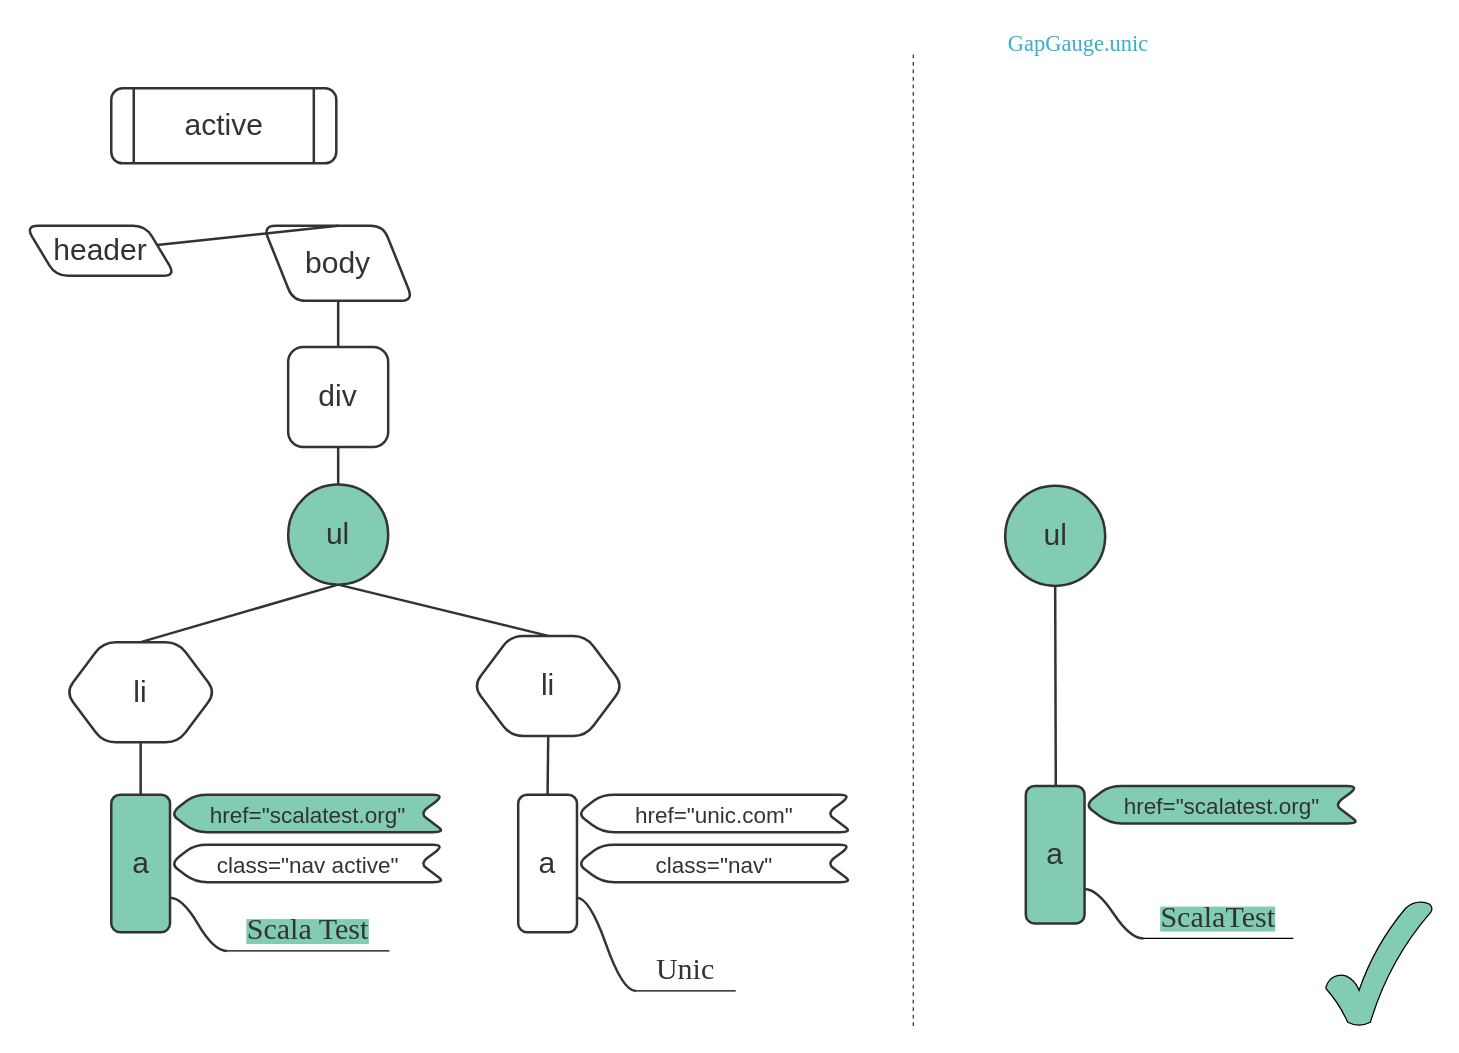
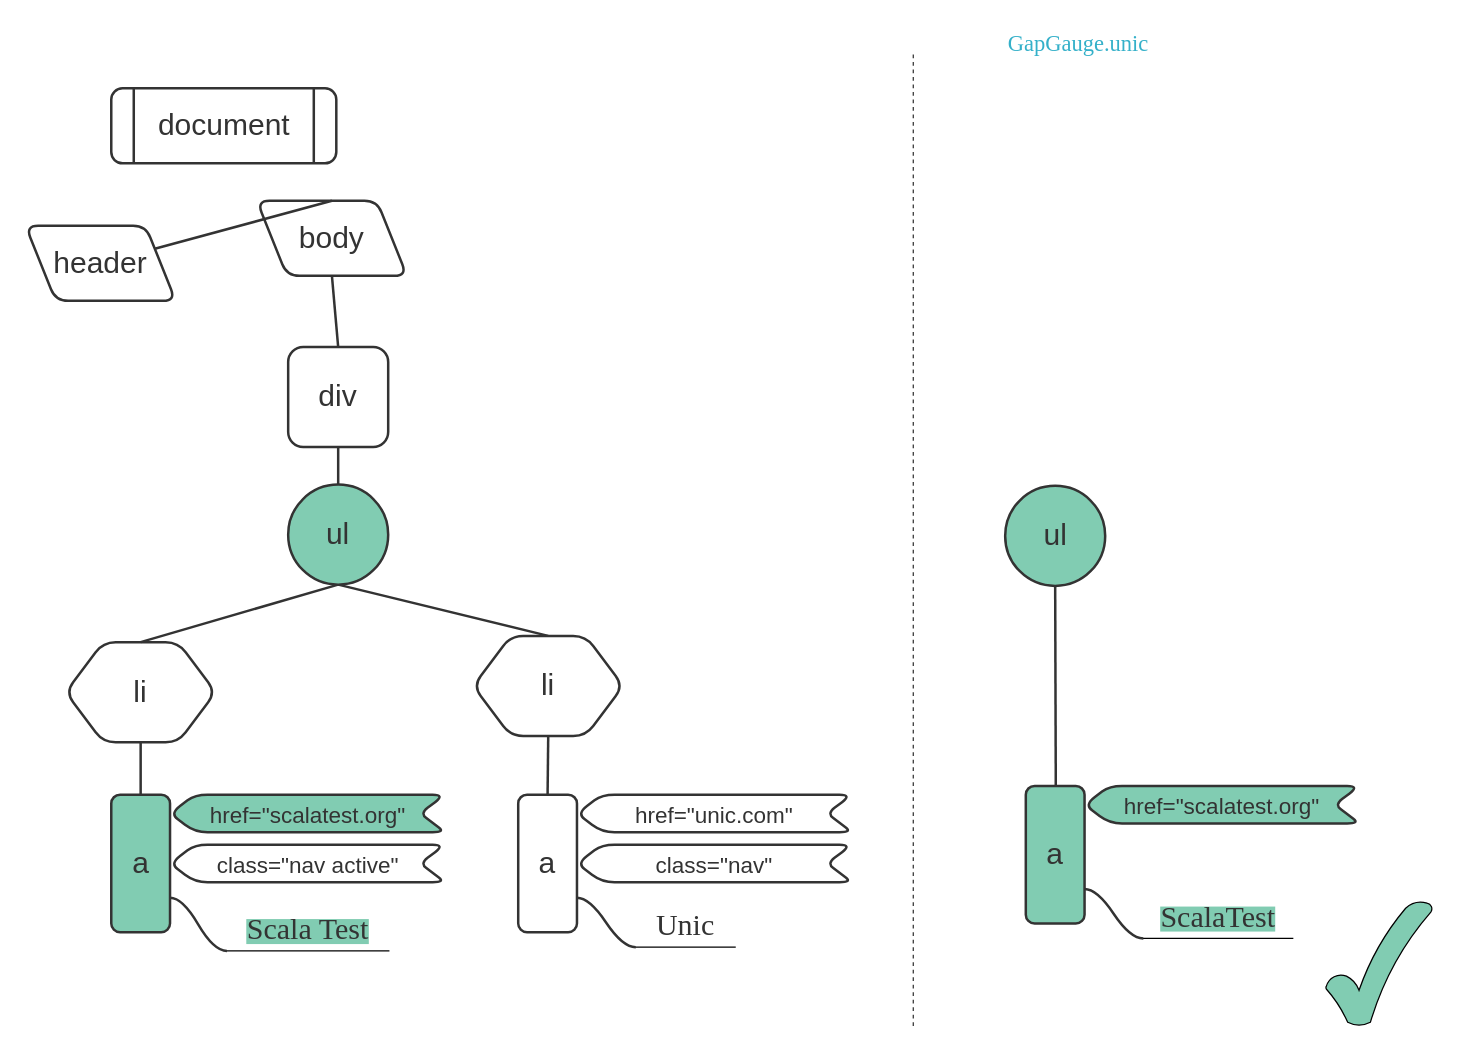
node "active": label "active" -> "document"
node "header": size 150x50 -> 150x75
node "body": moved (338, 263) -> (332, 238)
node "Unic": moved (685, 972) -> (685, 928)
